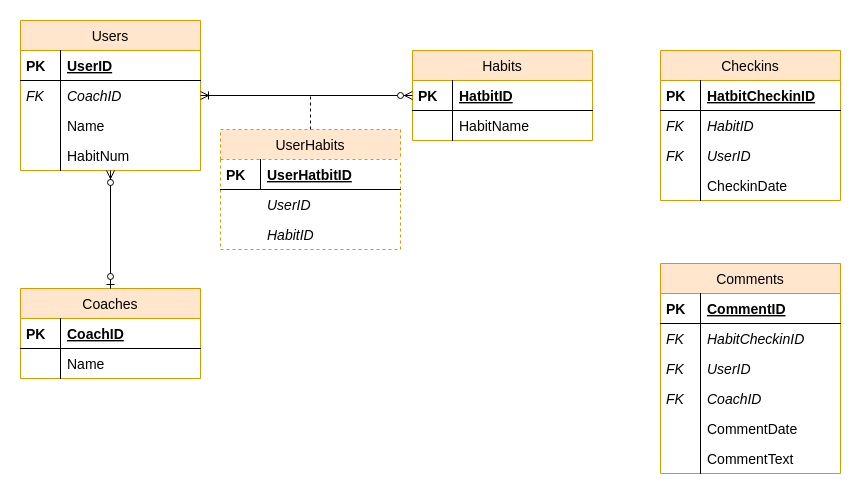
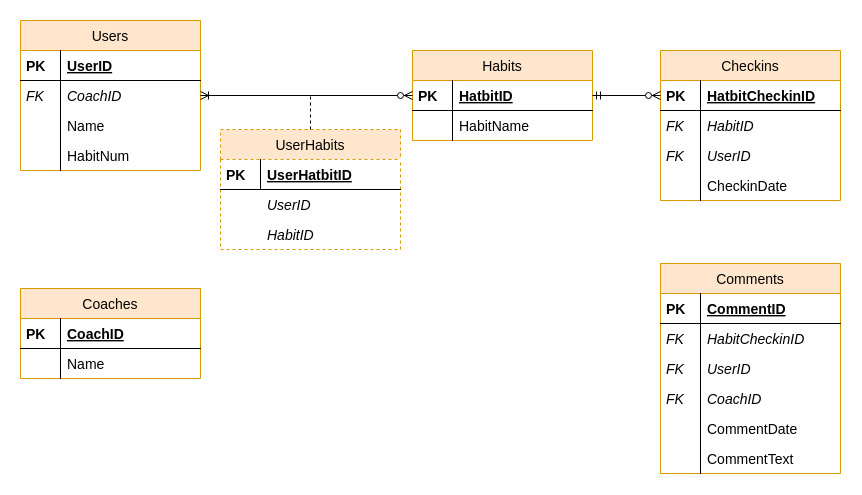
edge "HatbitID" -- "HatbitCheckinID": added
edge "HabitNum" -- "Coaches": removed
